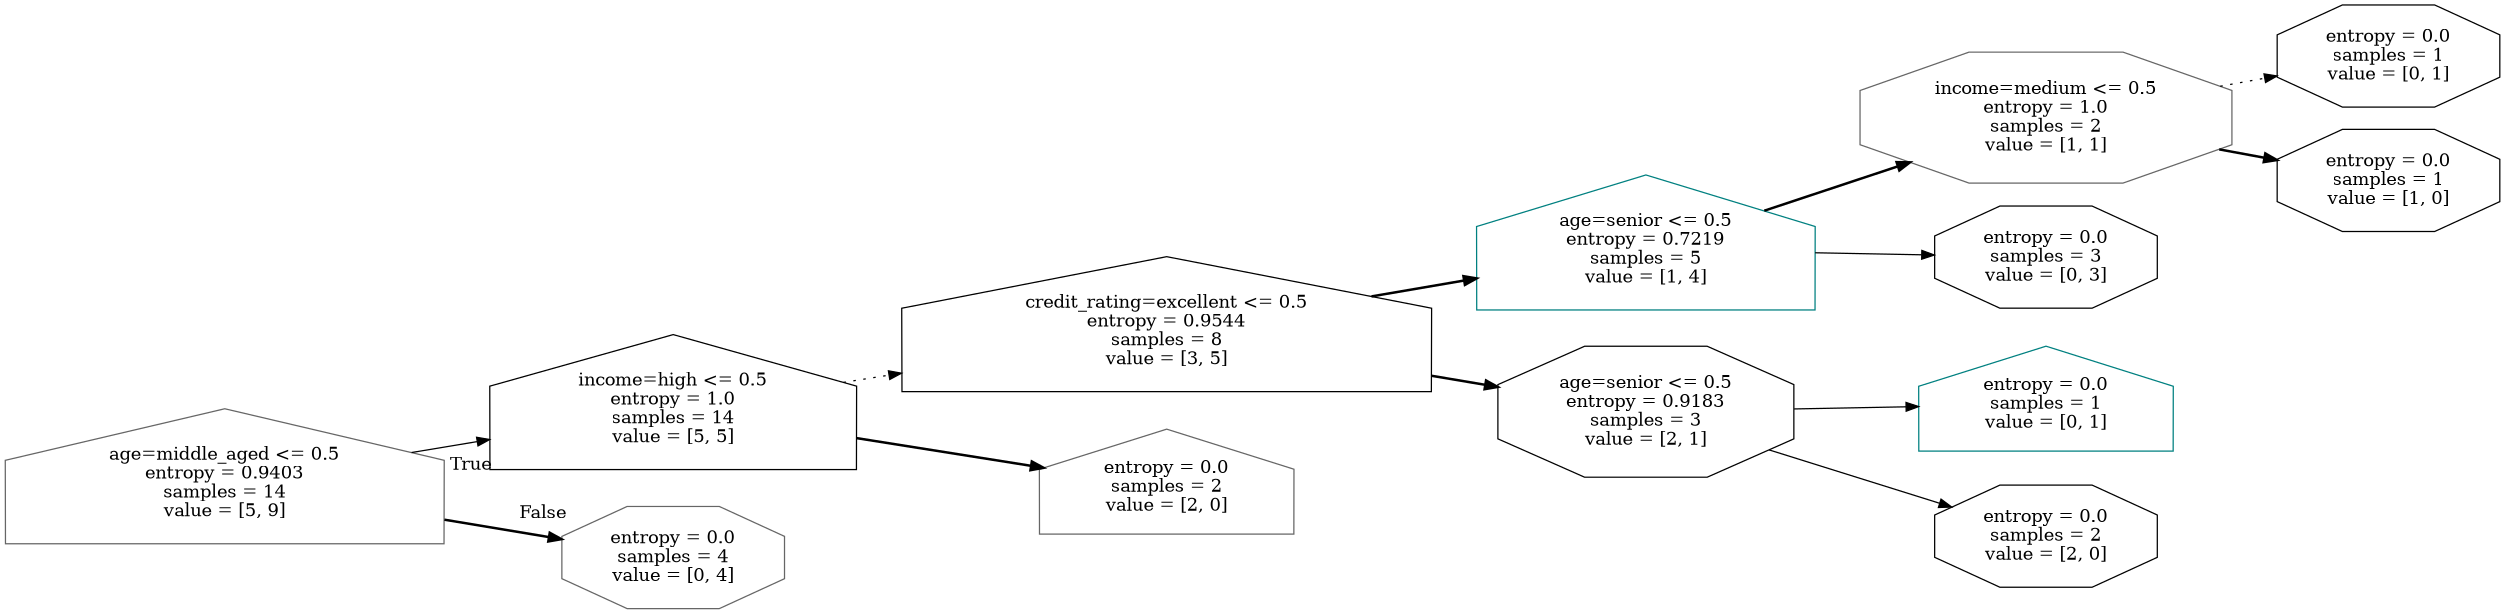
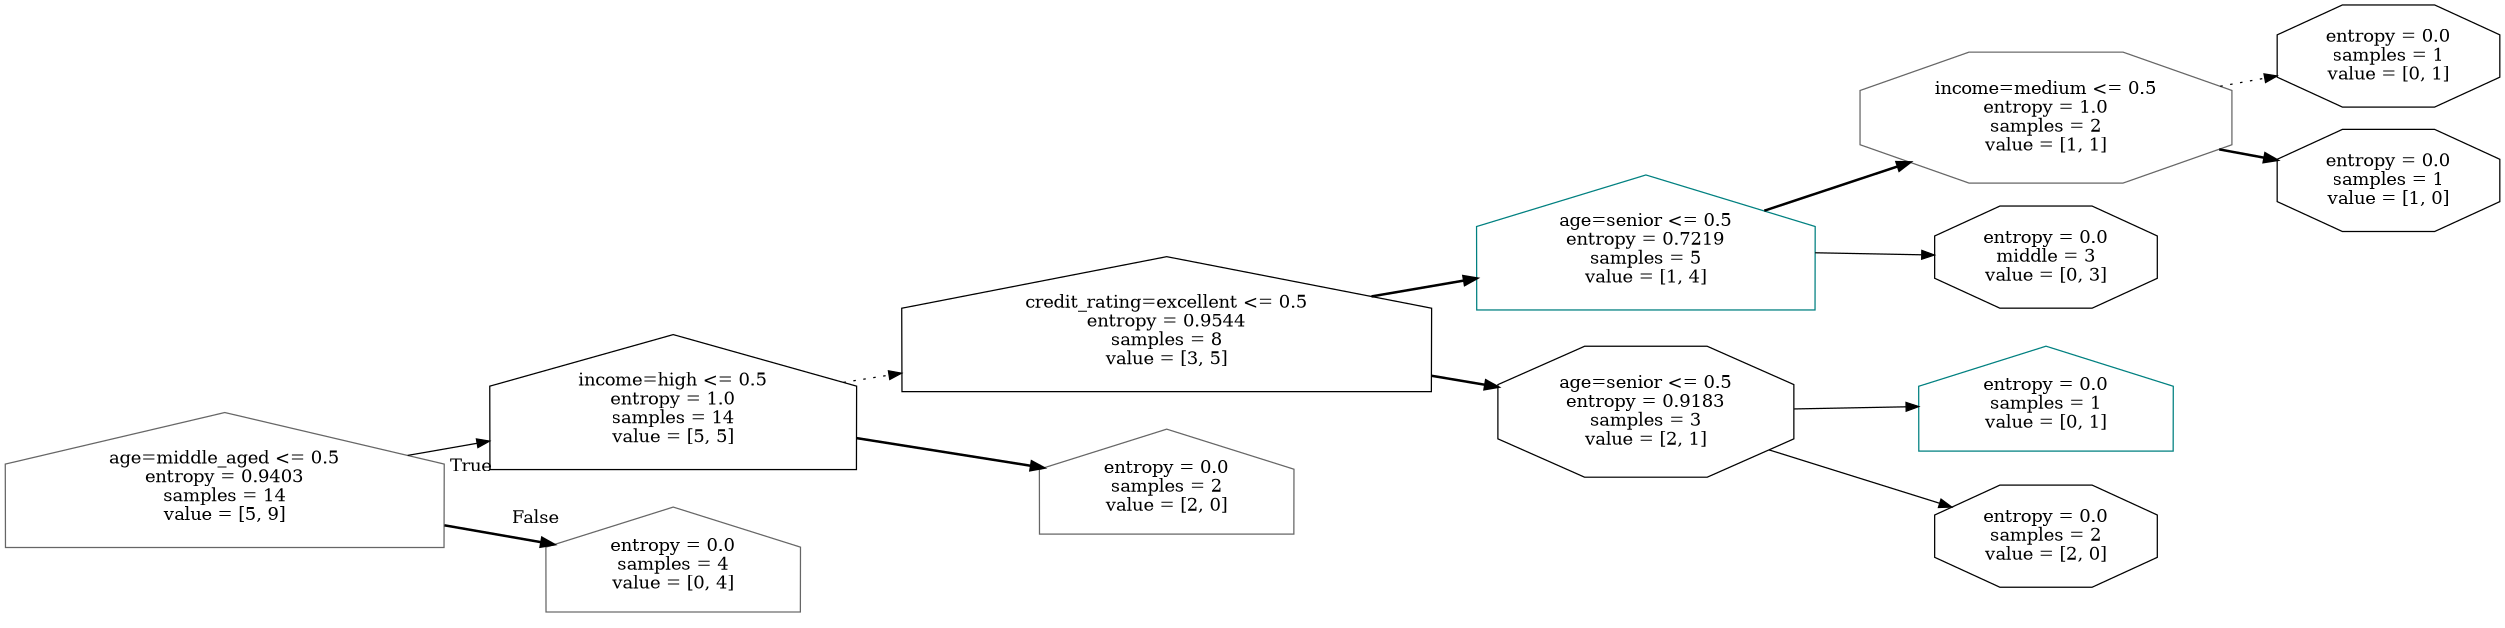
node "entropy = 0.0 samples = 3 value = [0, 3]": label "entropy = 0.0 samples = 3 value = [0, 3]" -> "entropy = 0.0 middle = 3 value = [0, 3]"
node "entropy = 0.0 samples = 4 value = [0, 4]": shape octagon -> house
